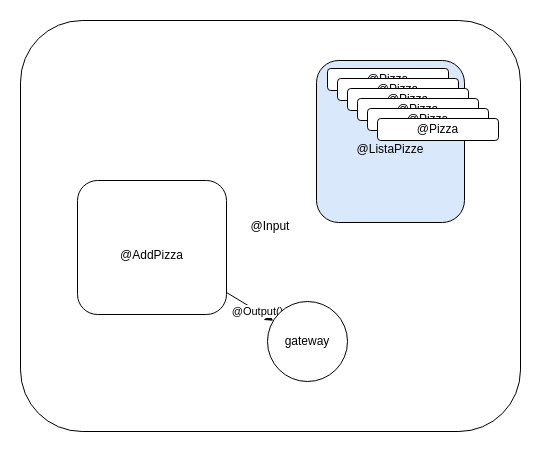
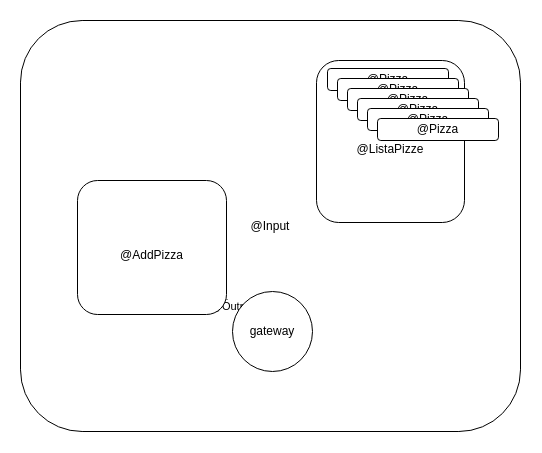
node "@ListaPizze": fillcolor #dae8fc -> #ffffff
node "gateway": moved (308, 342) -> (273, 332)
